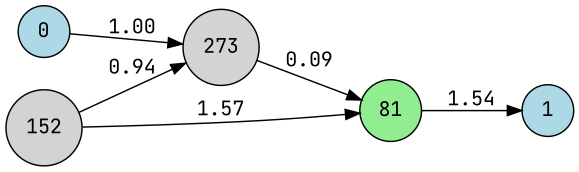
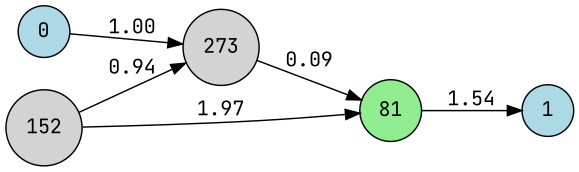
edge "152" -> "81": label "1.57" -> "1.97"
